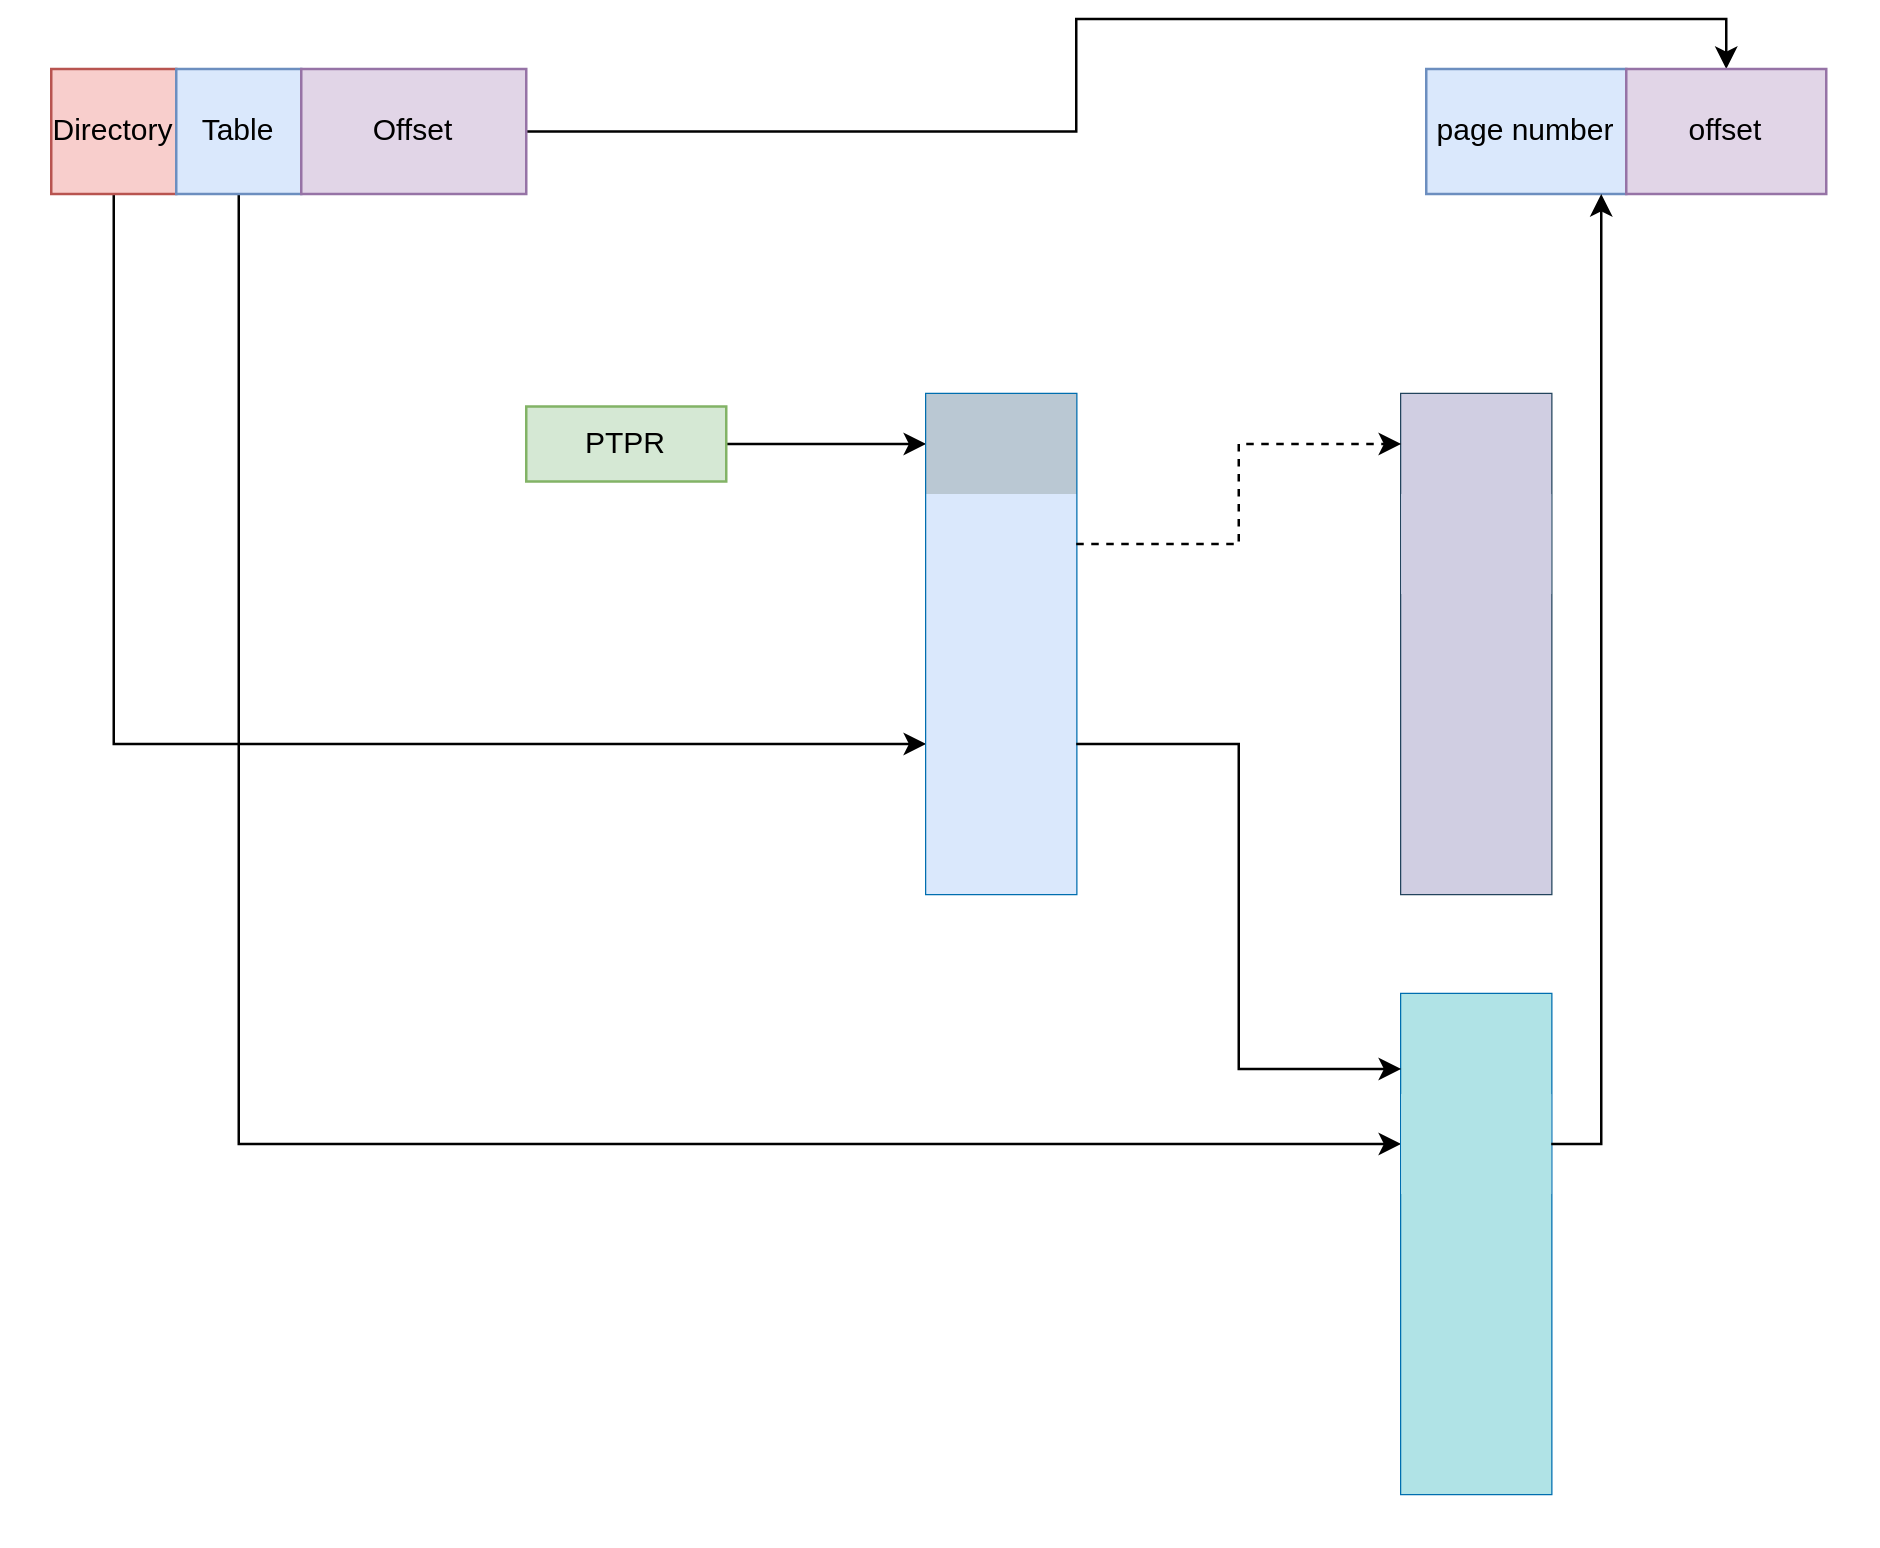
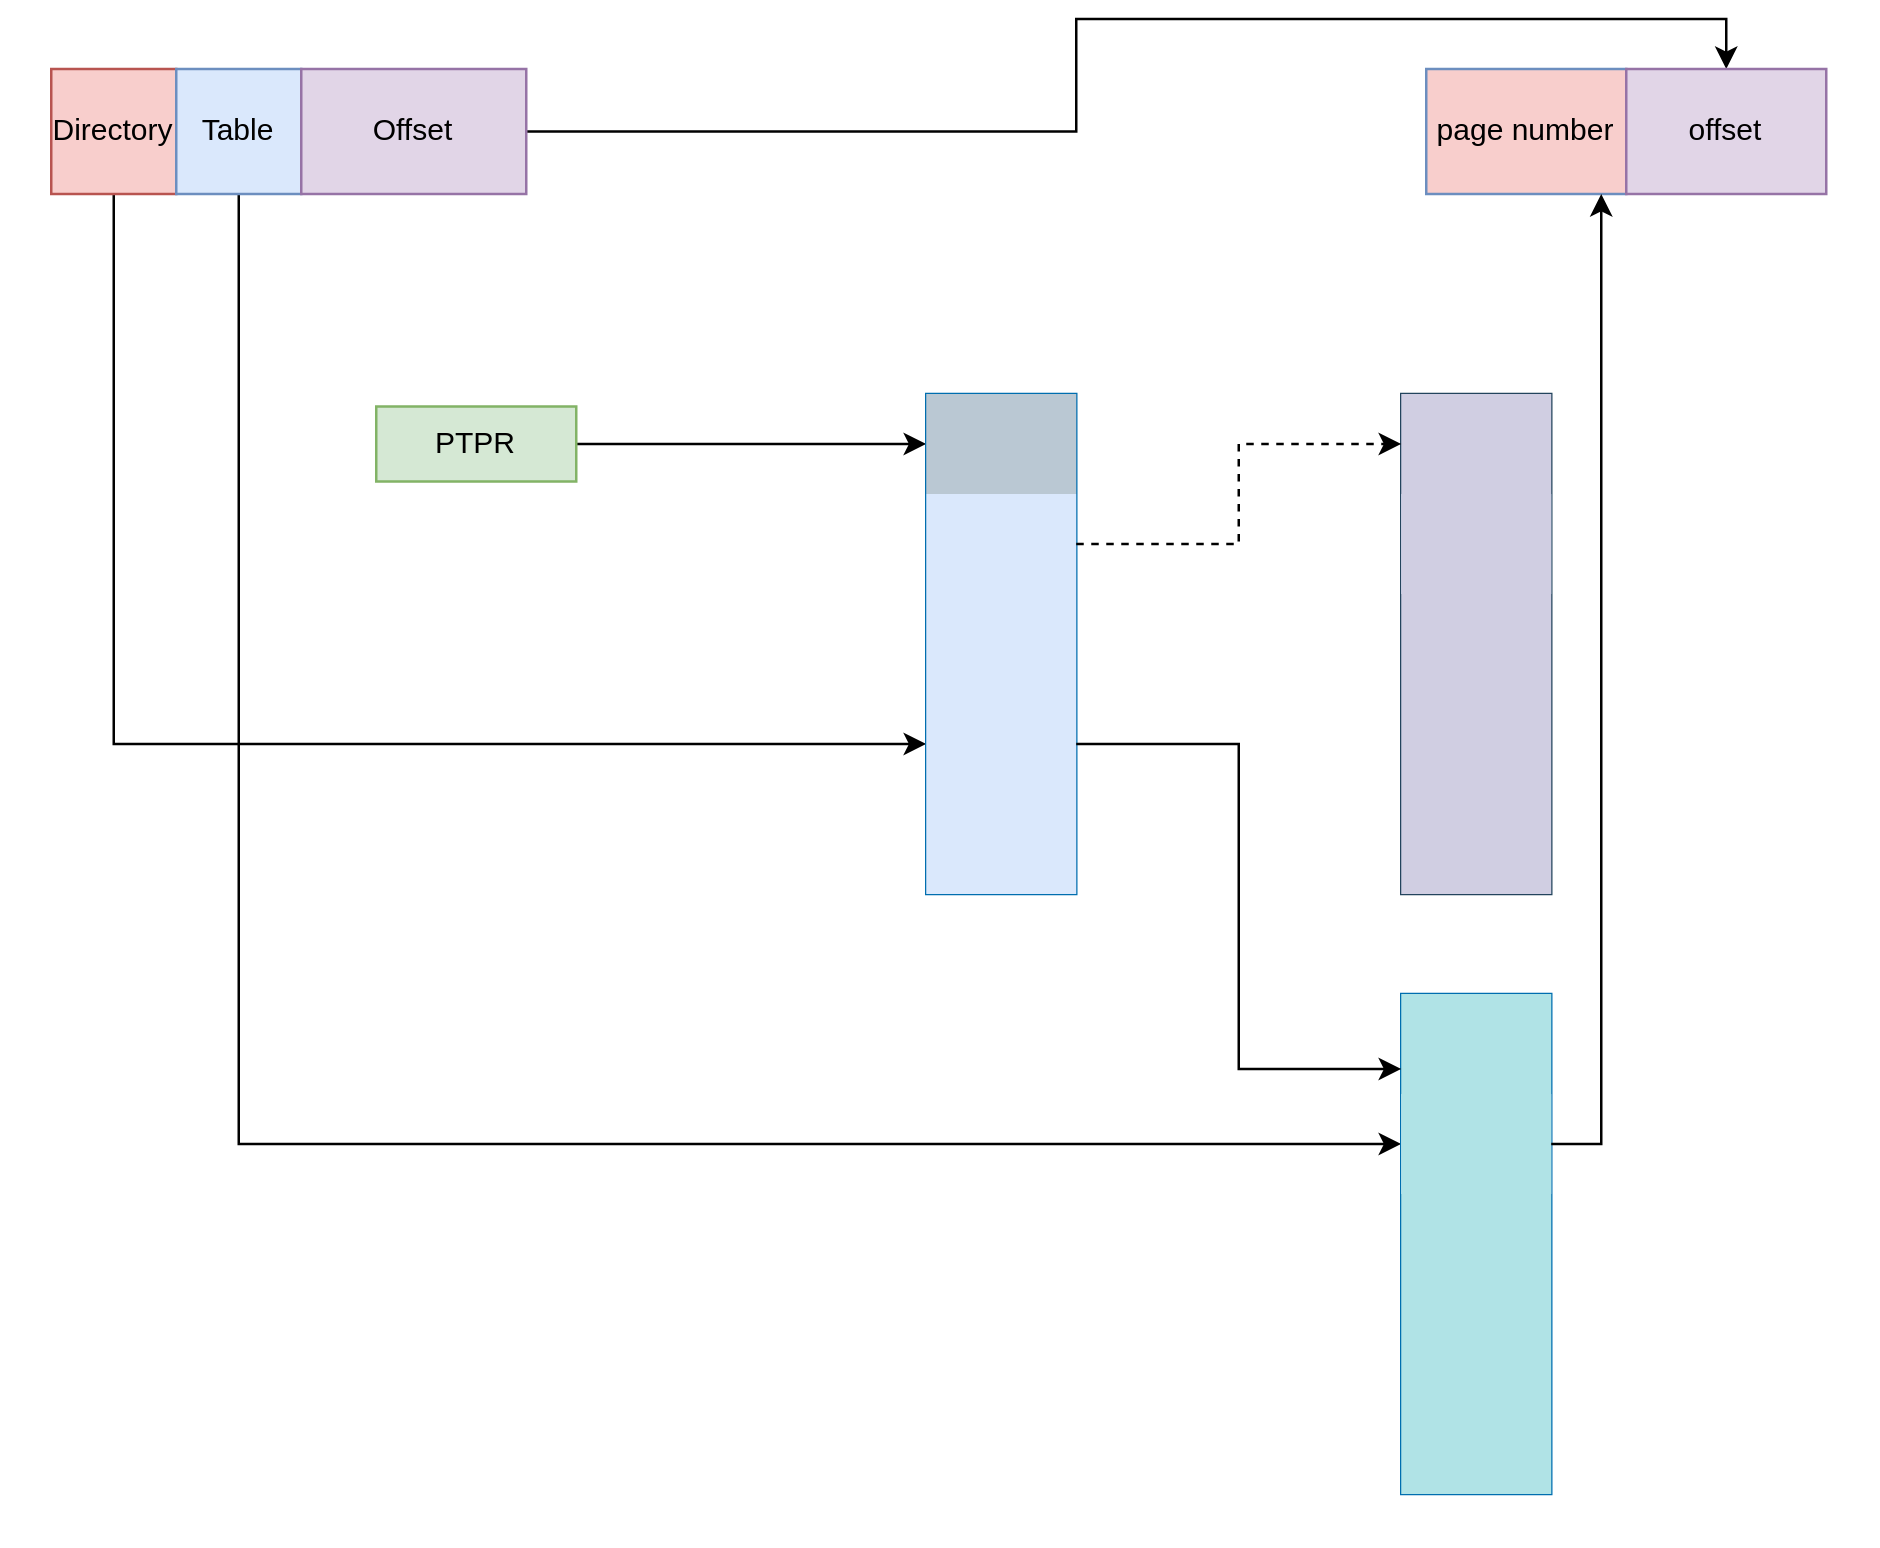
node "page number": fillcolor #dae8fc -> #f8cecc
node "PTPR": moved (626, 444) -> (476, 444)
